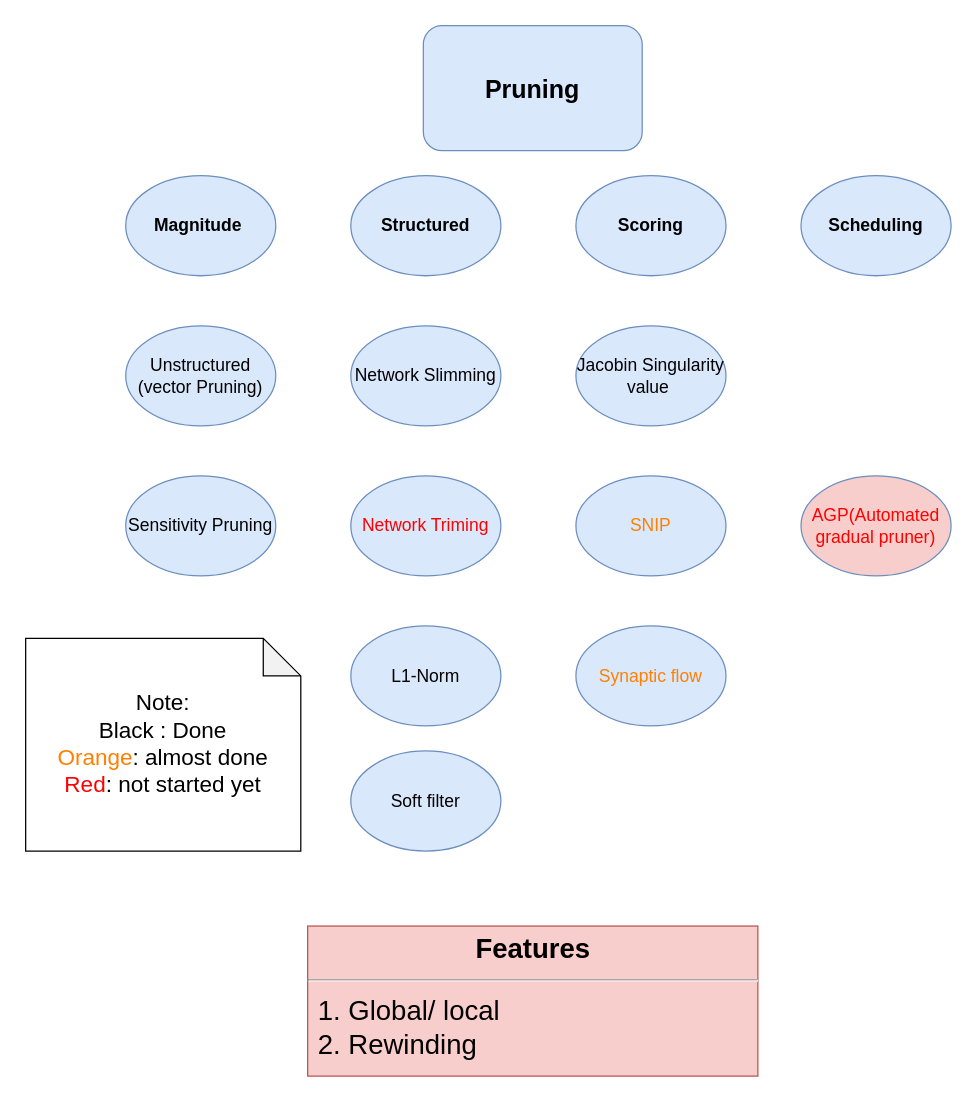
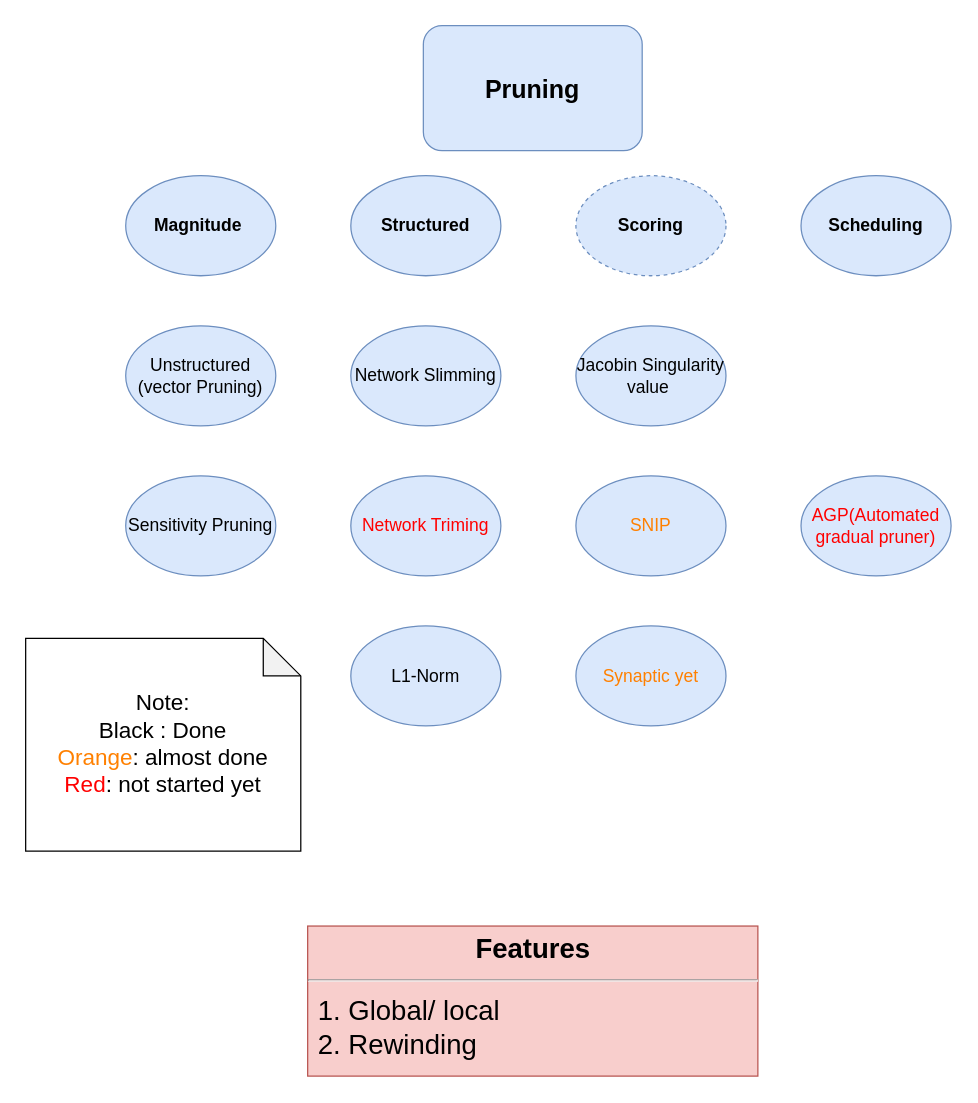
node "Scoring": style solid -> dashed
node "AGP(Automated gradual pruner)": fillcolor #f8cecc -> #dae8fc
node "Synaptic flow": label "Synaptic flow" -> "Synaptic yet"
node "Soft filter": removed
